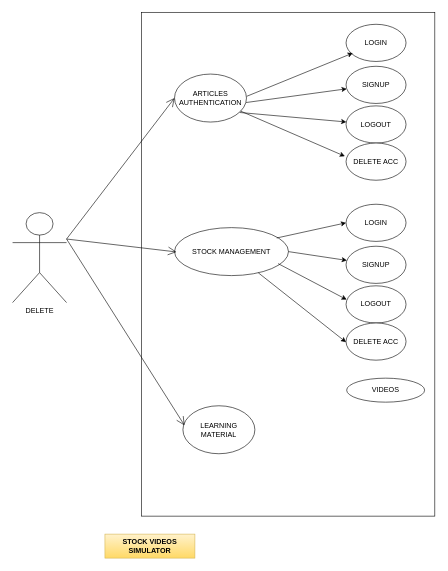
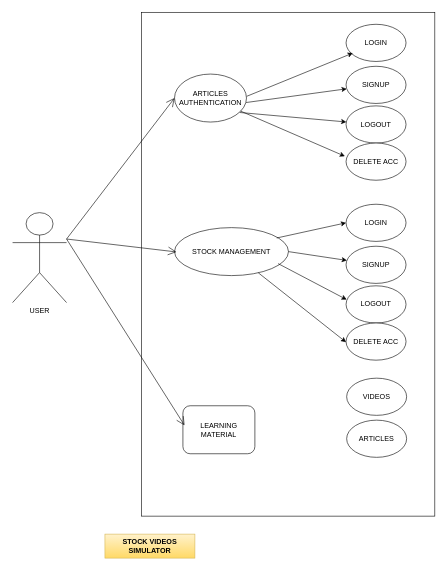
node "DELETE": label "DELETE" -> "USER"
node "VIDEOS": size 78x24 -> 60x37
node "LEARNING MATERIAL": shape ellipse -> rounded rectangle
node "ARTICLES": added
